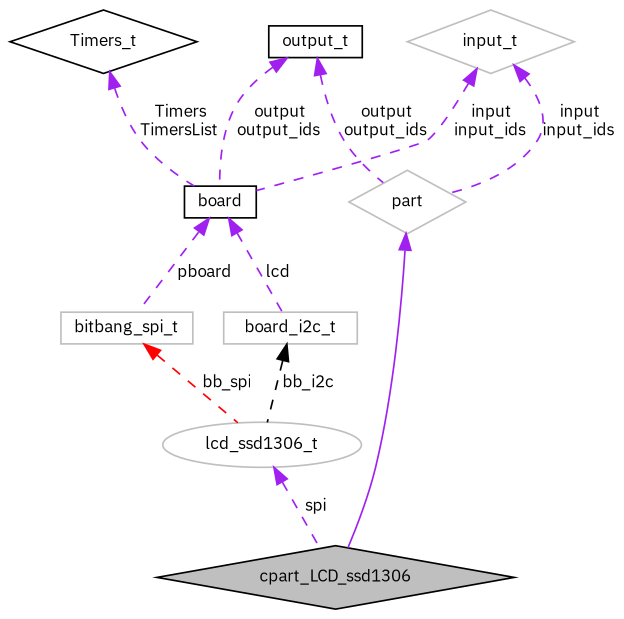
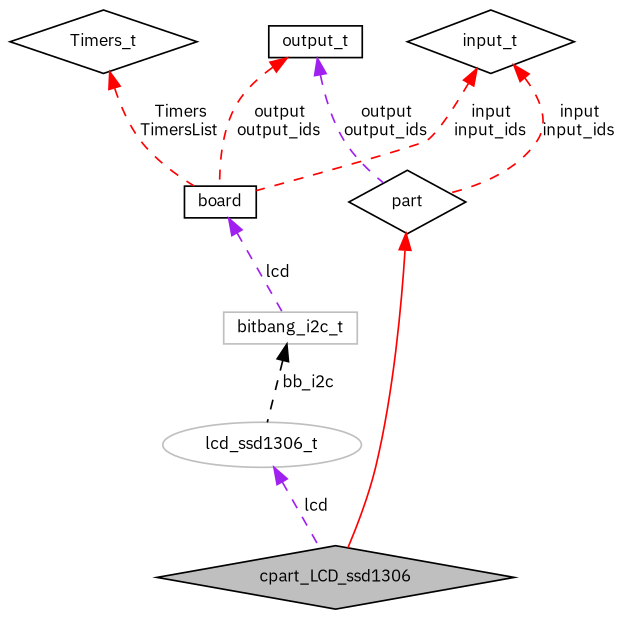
node "input_t": color grey75 -> black
edge "board" -> "output_t": color purple -> red
edge "board" -> "Timers_t": color purple -> red
edge "part" -> "input_t": color purple -> red
edge "board" -> "input_t": color purple -> red
node "part": color grey75 -> black
node "bitbang_spi_t": removed
node "board_i2c_t": label "board_i2c_t" -> "bitbang_i2c_t"
edge "cpart_LCD_ssd1306" -> "part": color purple -> red
edge "cpart_LCD_ssd1306" -> "lcd_ssd1306_t": label " spi" -> " lcd"
